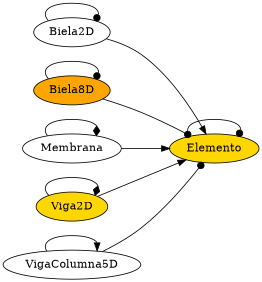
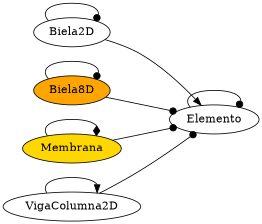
node "Membrana": fillcolor white -> gold
edge "Membrana" -> "Elemento": arrowhead normal -> dot
node "Elemento": fillcolor gold -> white
node "Viga2D": removed
node "VigaColumna5D": label "VigaColumna5D" -> "VigaColumna2D"
